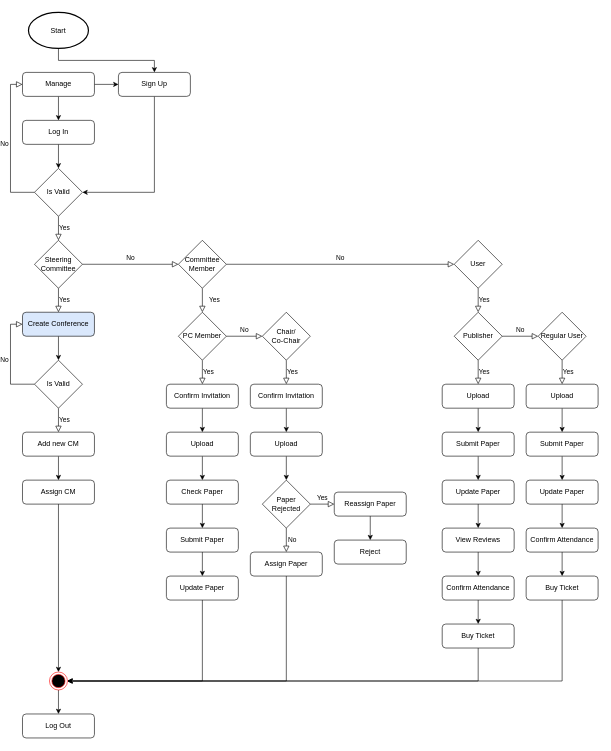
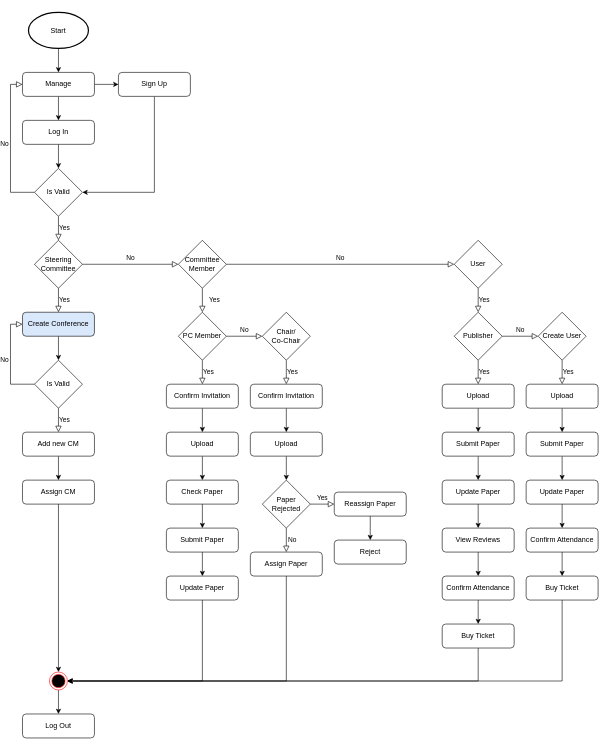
edge "Start" -> "Sign Up": now "Start" -> "Manage"
node "Regular User": label "Regular User" -> "Create User"
